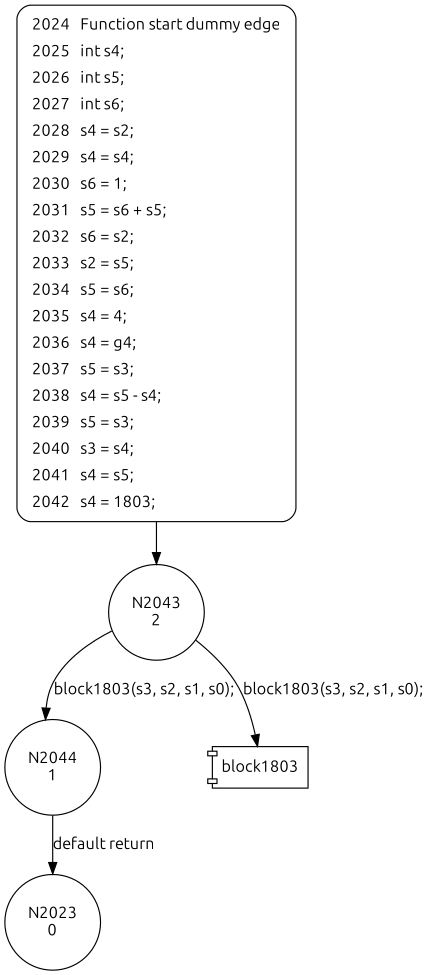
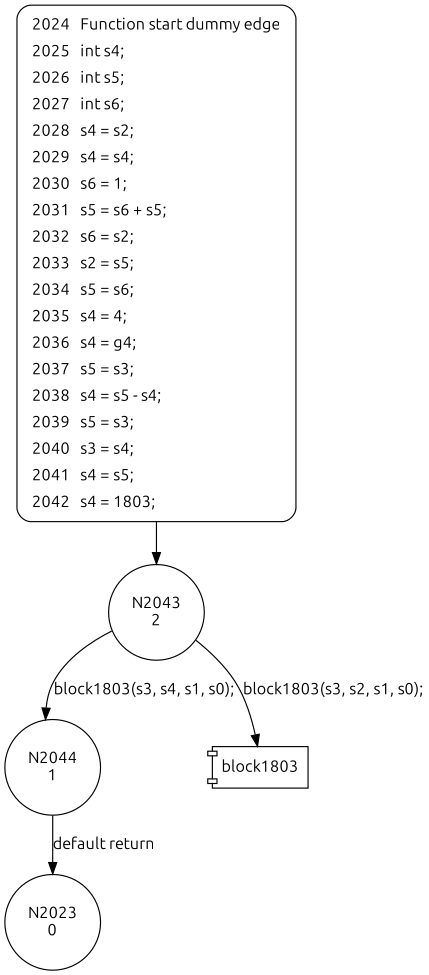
edge "N2043 2" -> "N2044 1": label "block1803(s3, s2, s1, s0);" -> "block1803(s3, s4, s1, s0);"
